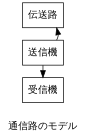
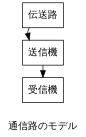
edge "送信機" -> "伝送路": reversed
